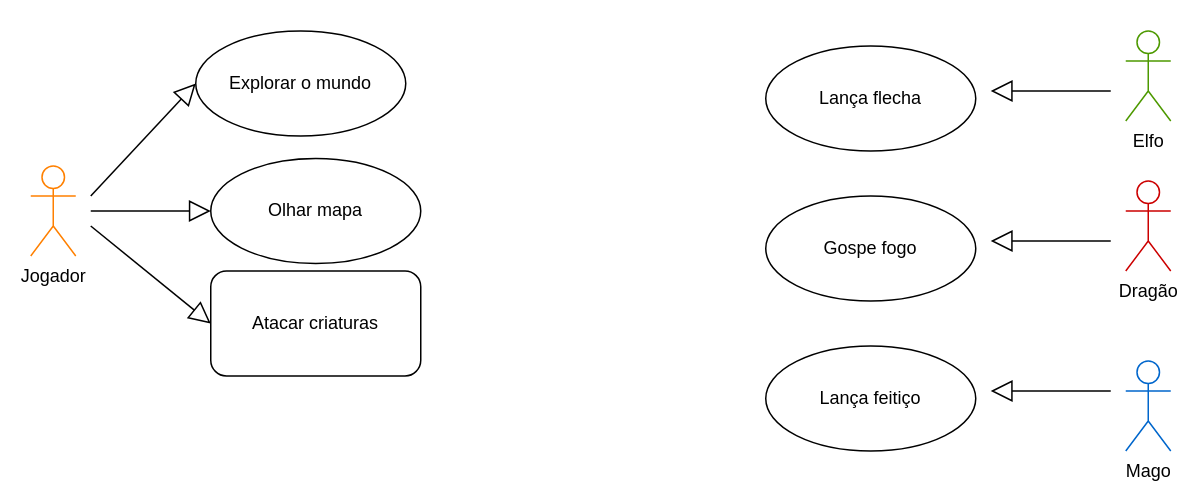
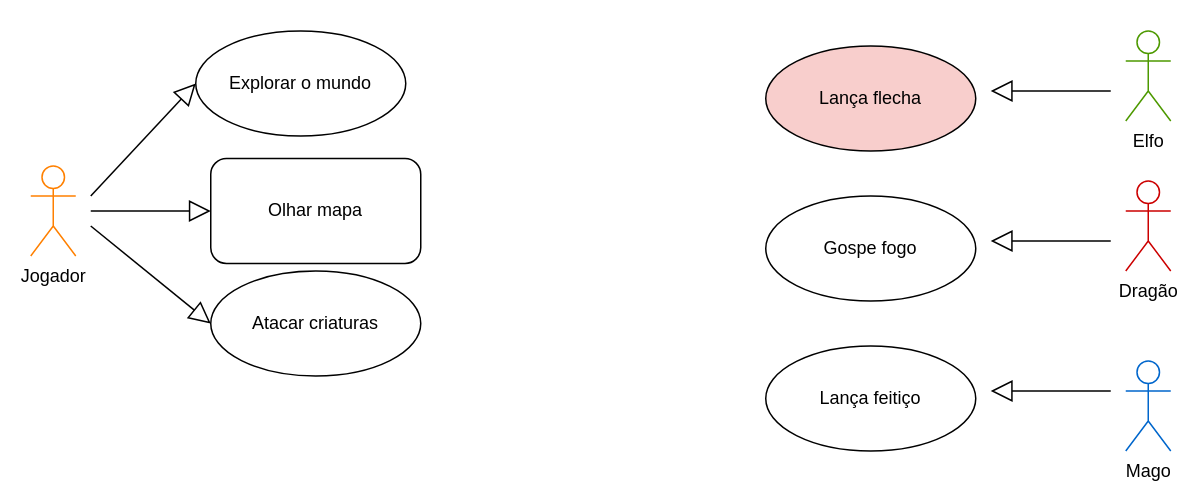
node "Lança flecha": fillcolor #ffffff -> #f8cecc
node "Olhar mapa": shape ellipse -> rounded rectangle
node "Atacar criaturas": shape rounded rectangle -> ellipse
